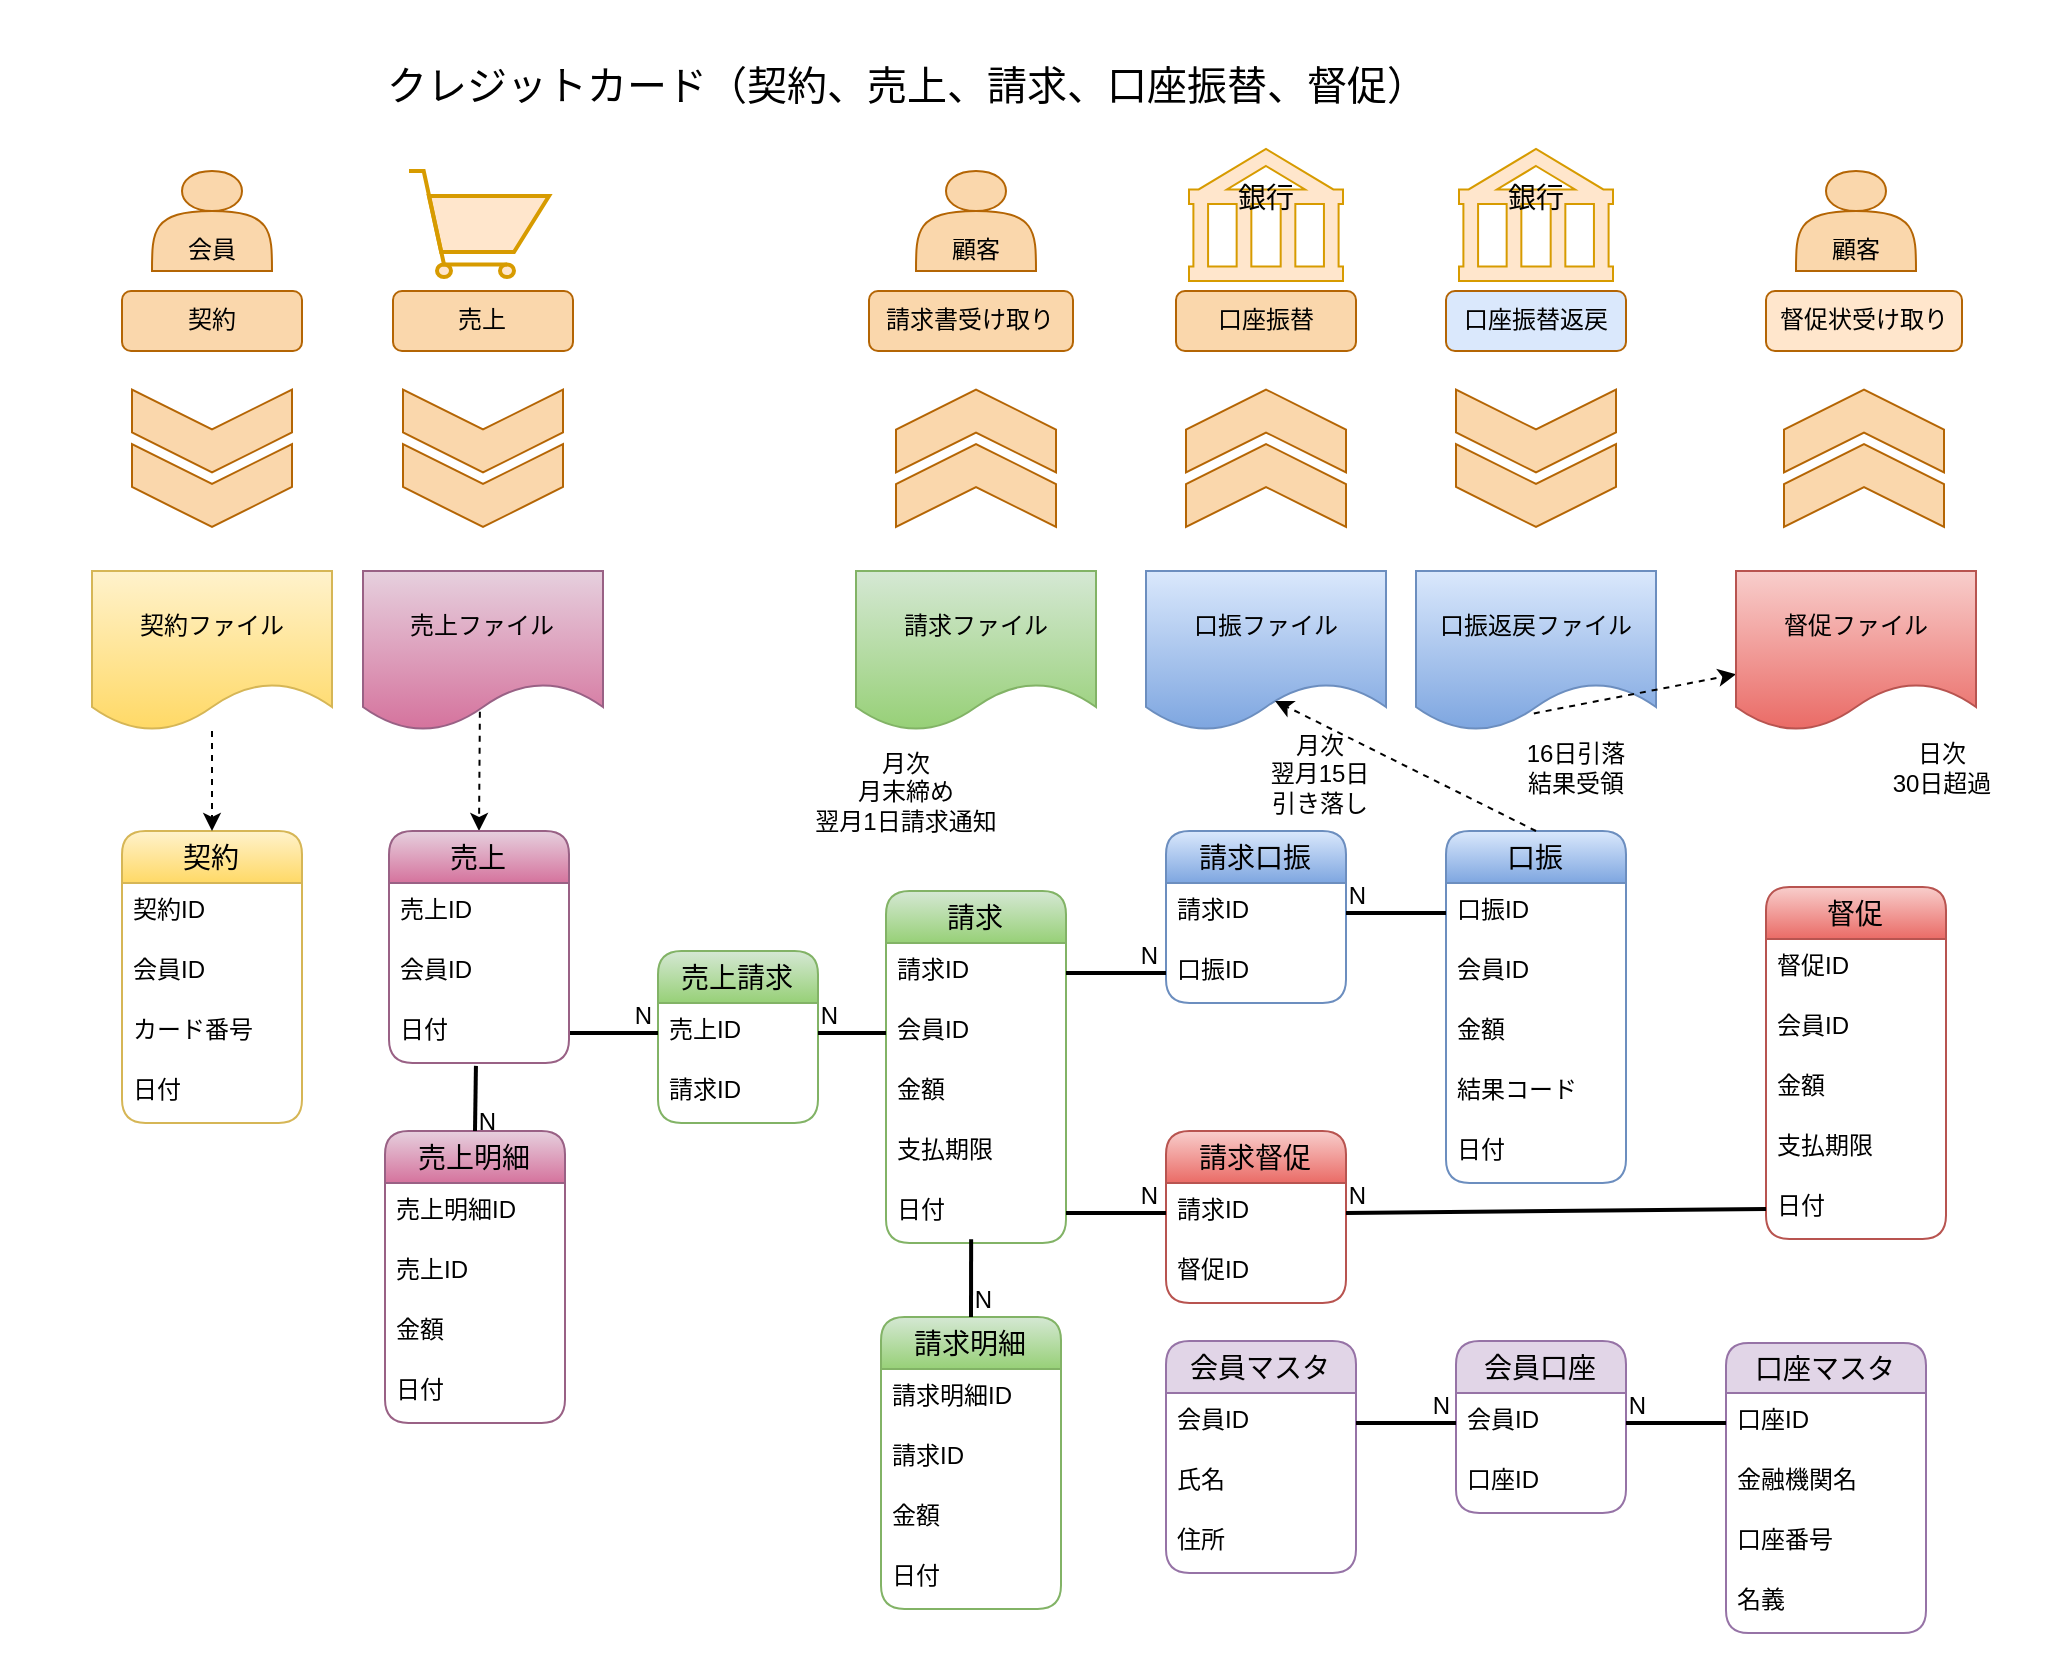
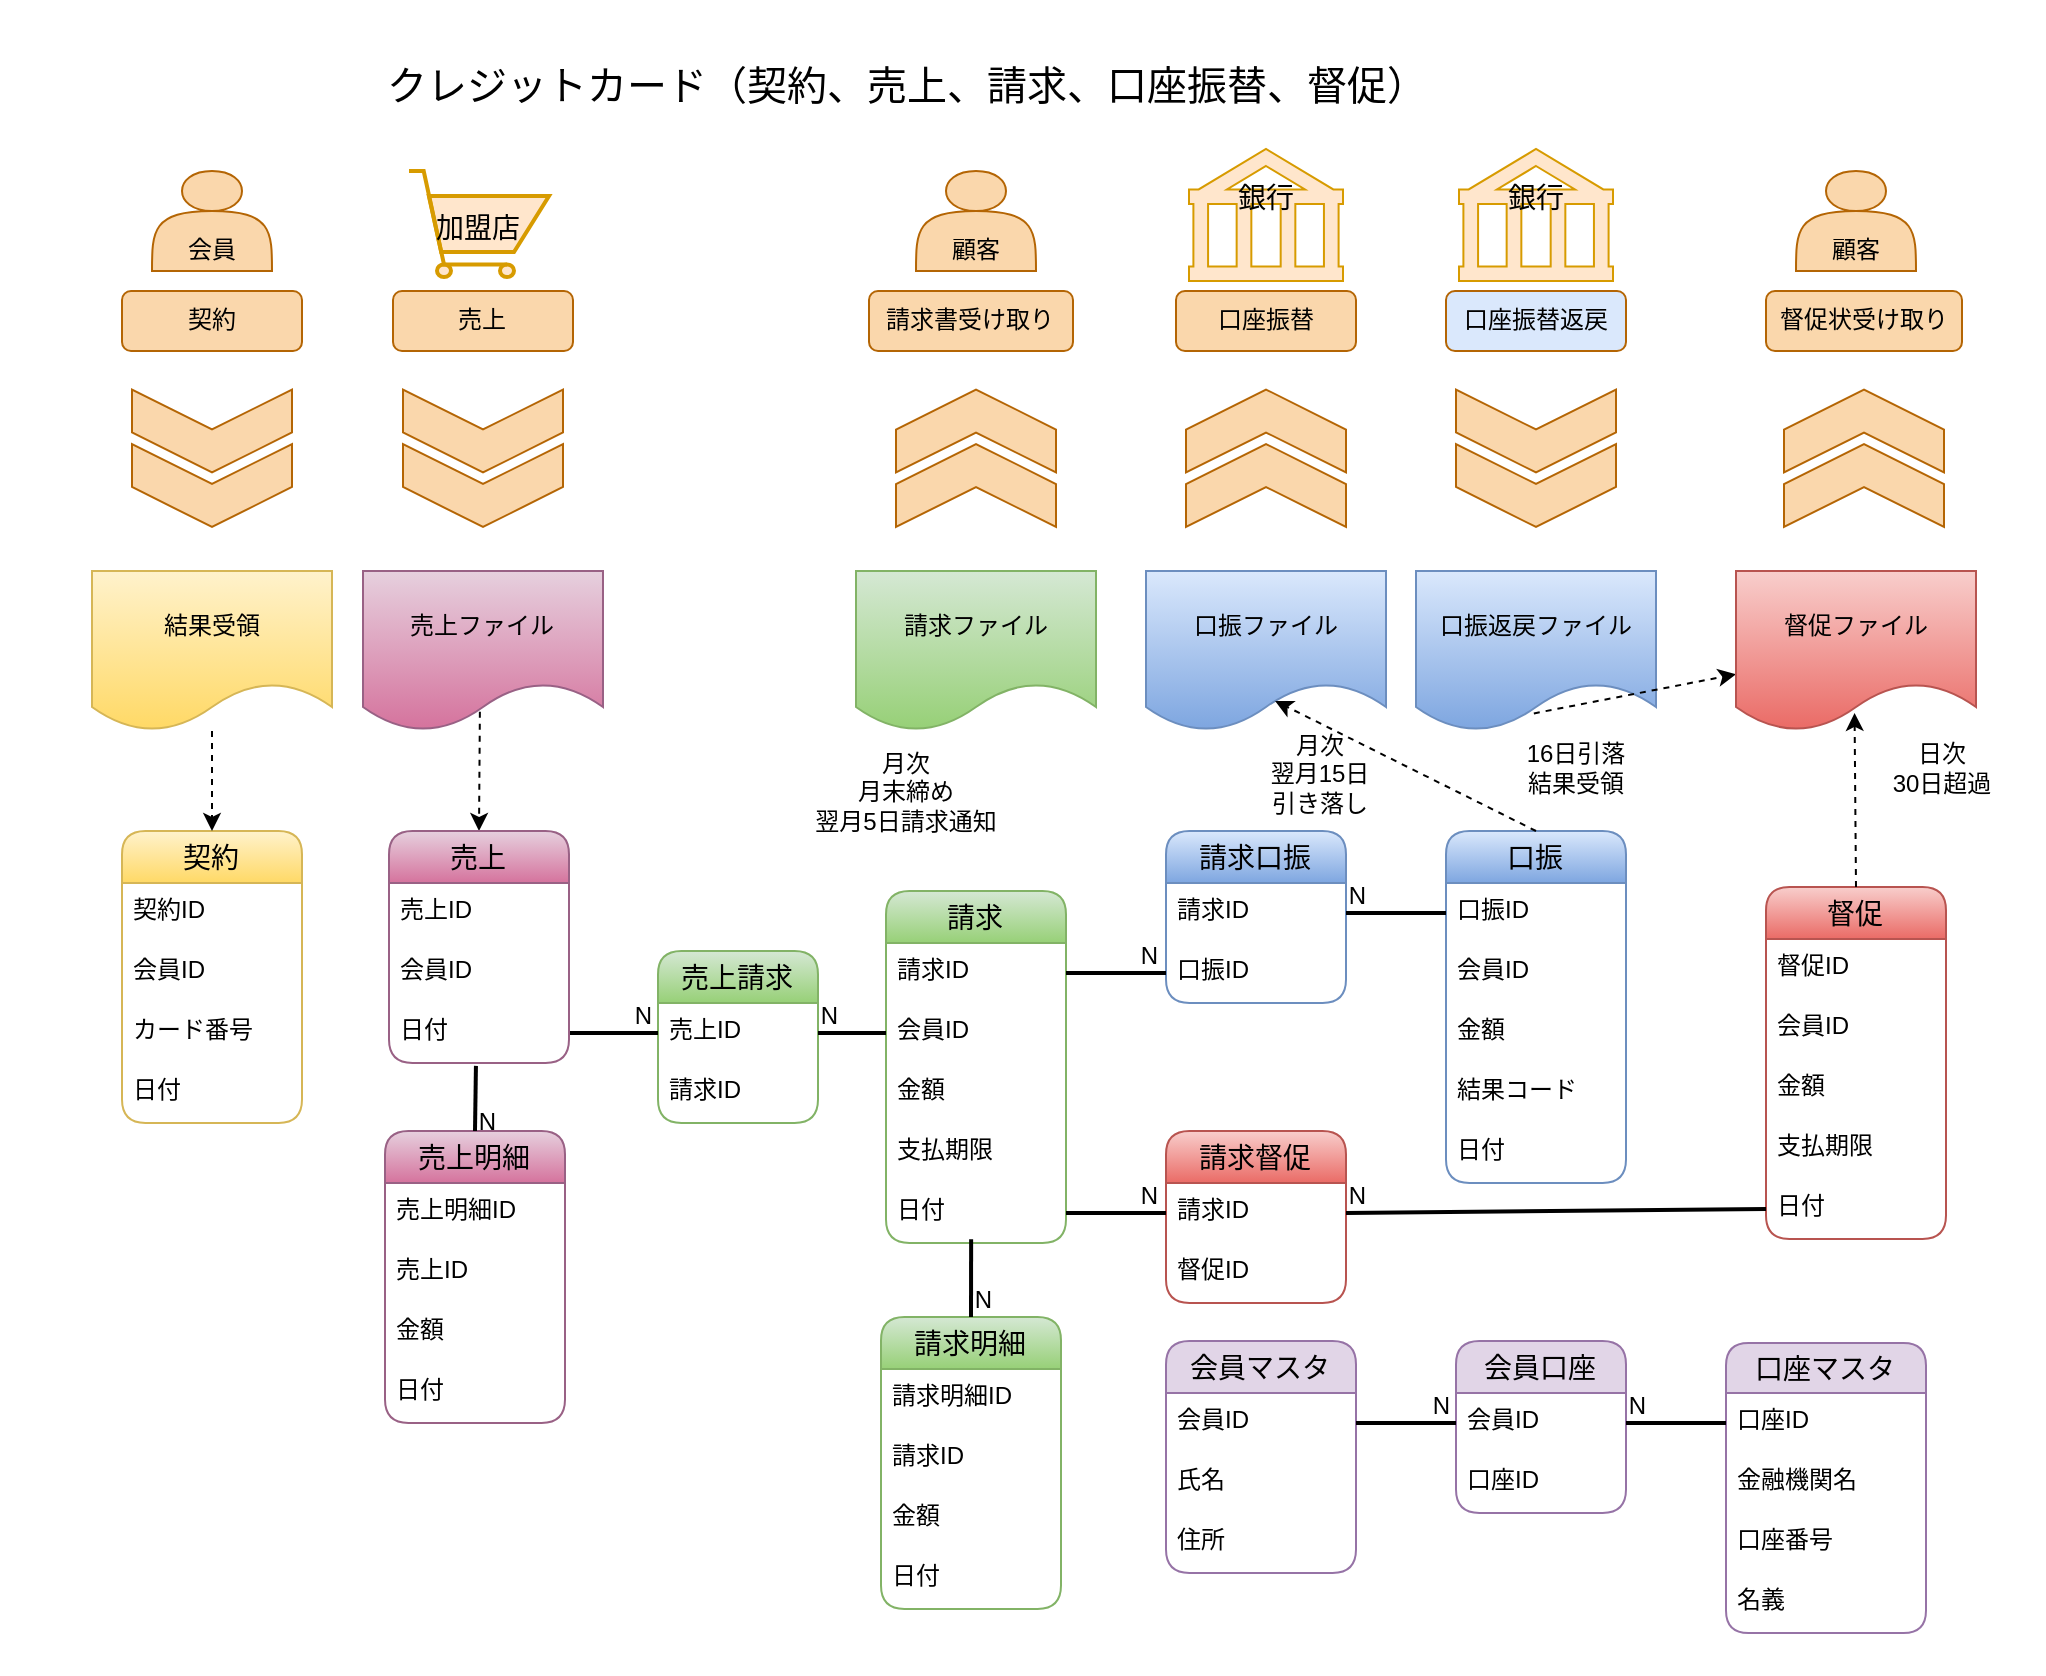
node "加盟店": added
node "督促状受け取り": fillcolor #ffe6cc -> #fad7ac
node "契約ファイル": label "契約ファイル" -> "結果受領"
node "月次 月末締め 翌月1日請求通知": label "月次 月末締め 翌月1日請求通知" -> "月次 月末締め 翌月5日請求通知"
edge "督促" -> "督促ファイル": added
